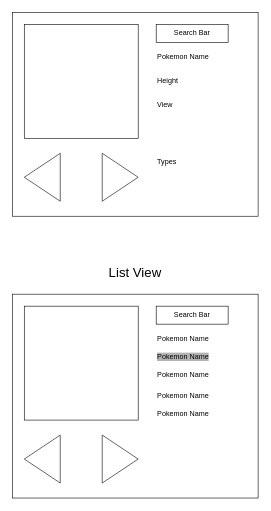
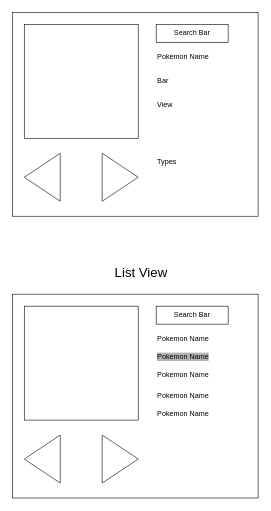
node "Height": label "Height" -> "Bar"
node "List View": moved (135, 273) -> (141, 273)
